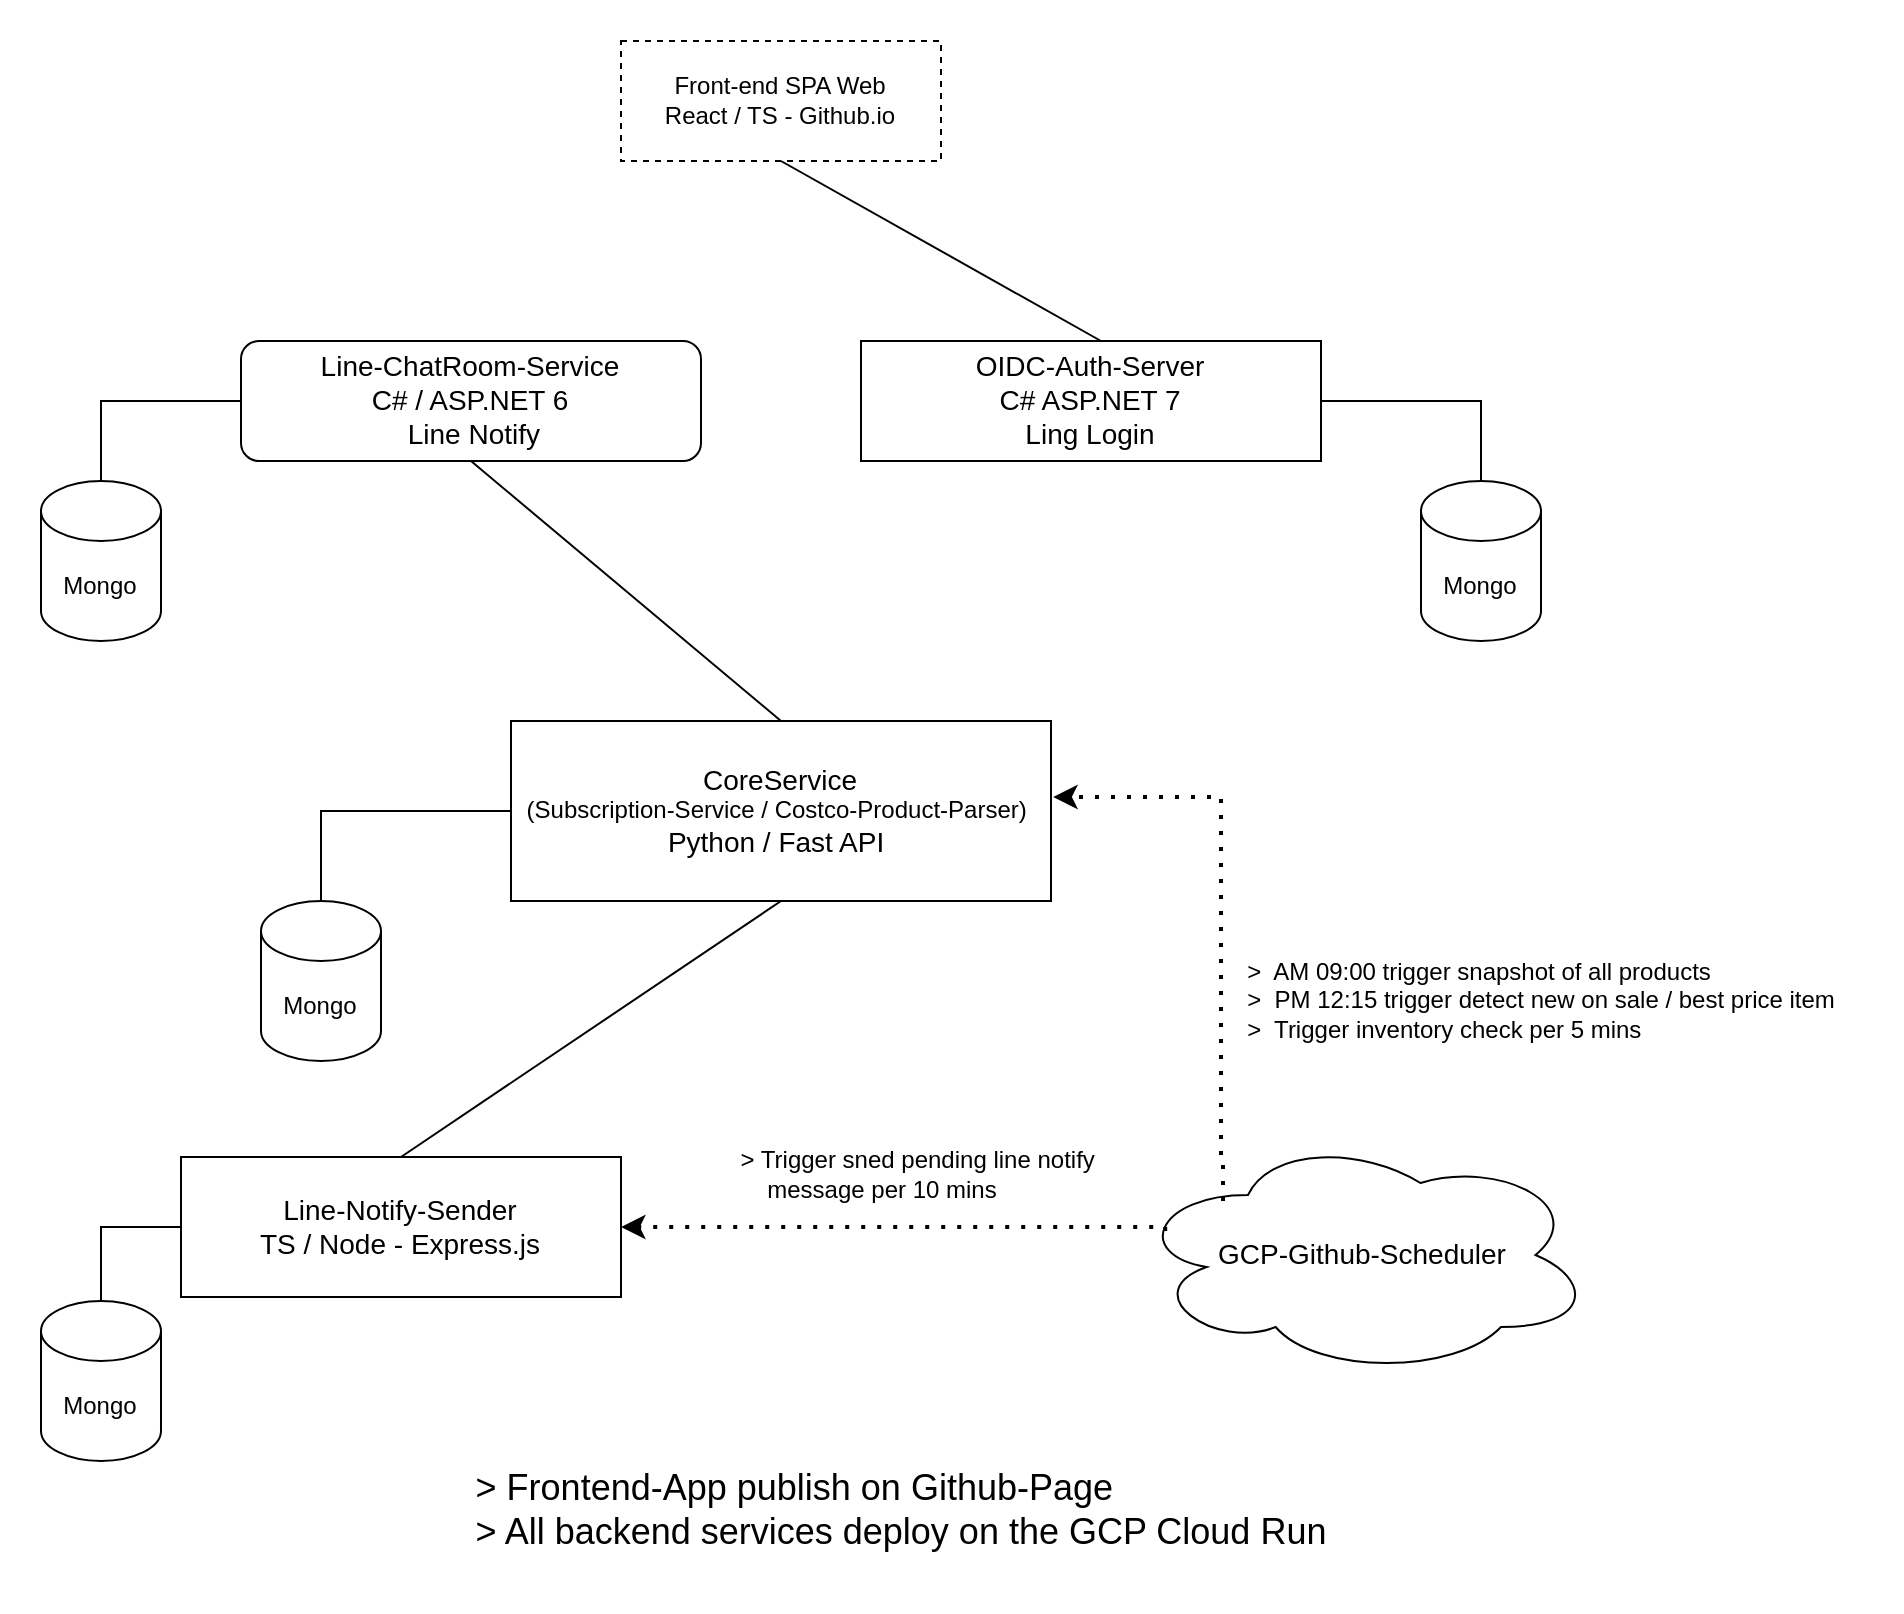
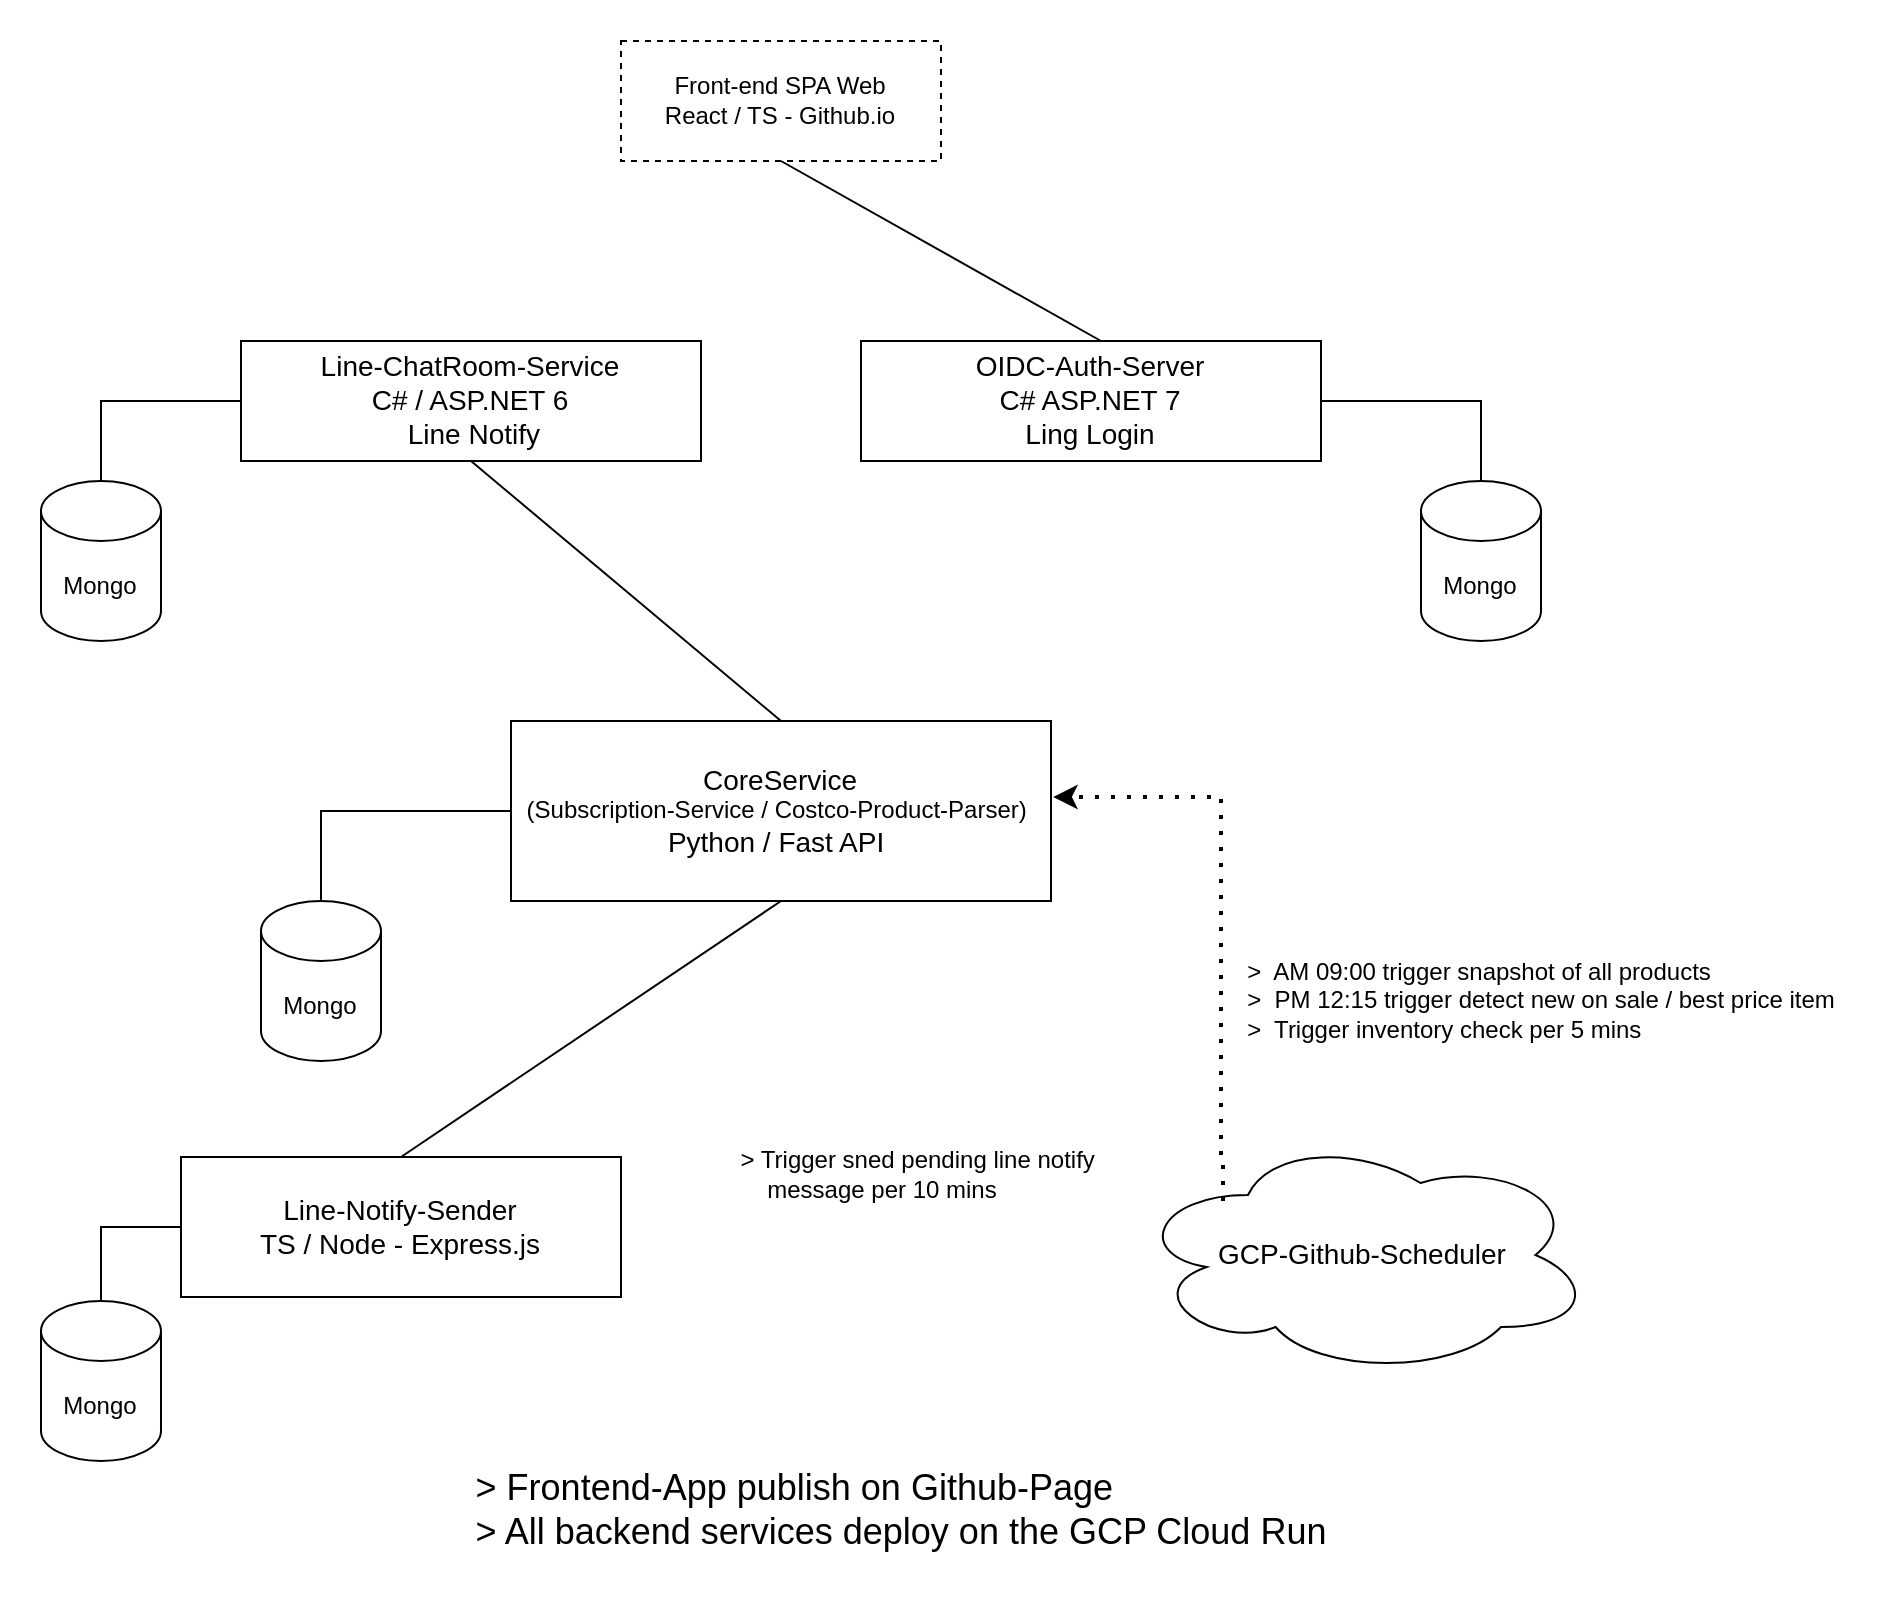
node "Line-ChatRoom-Service C# / ASP.NET 6 Line Notify": shape rounded rectangle -> rectangle
edge "GCP-Github-Scheduler" -> "Line-Notify-Sender TS / Node - Express.js": removed
